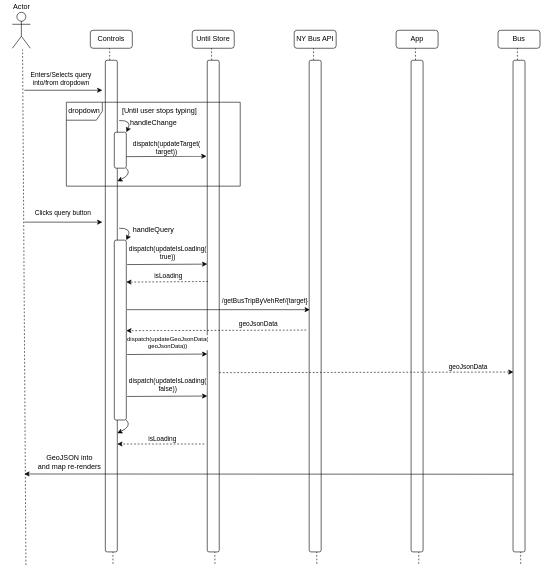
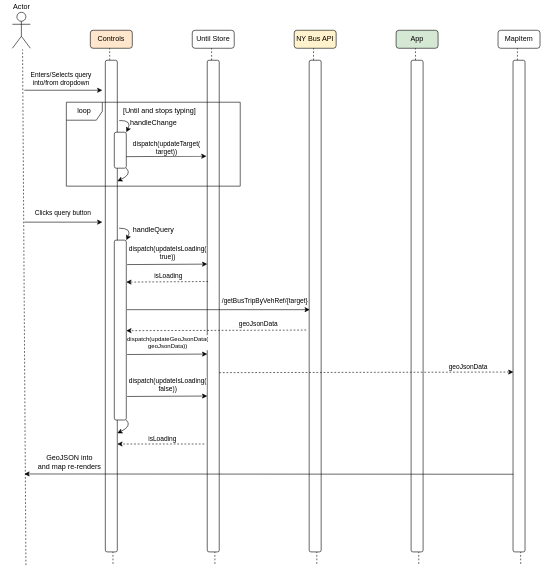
node "Controls": fillcolor #ffffff -> #ffe6cc
node "NY Bus API": fillcolor #ffffff -> #fff2cc
node "App": fillcolor #ffffff -> #d5e8d4
node "Bus": label "Bus" -> "MapItem"
node "dropdown": label "dropdown" -> "loop"
node "[Until user stops typing]": label "[Until user stops typing]" -> "[Until and stops typing]"
